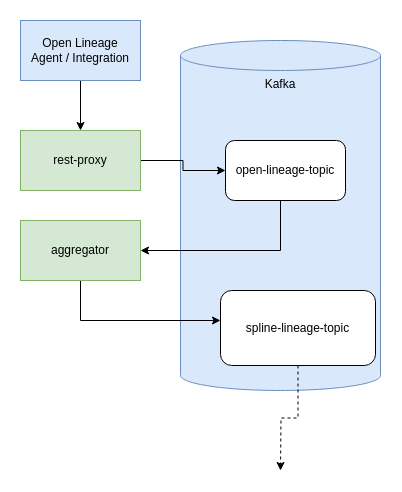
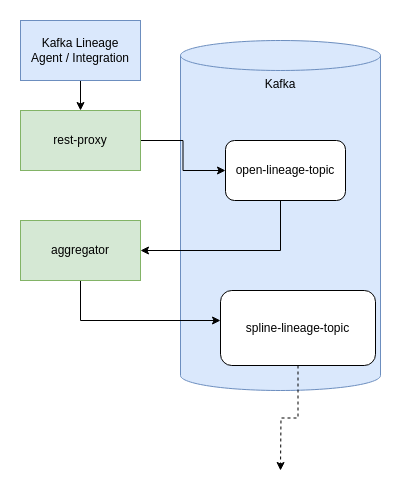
node "Open Lineage Agent / Integration": label "Open Lineage Agent / Integration" -> "Kafka Lineage Agent / Integration"
node "rest-proxy": moved (81, 161) -> (81, 141)
